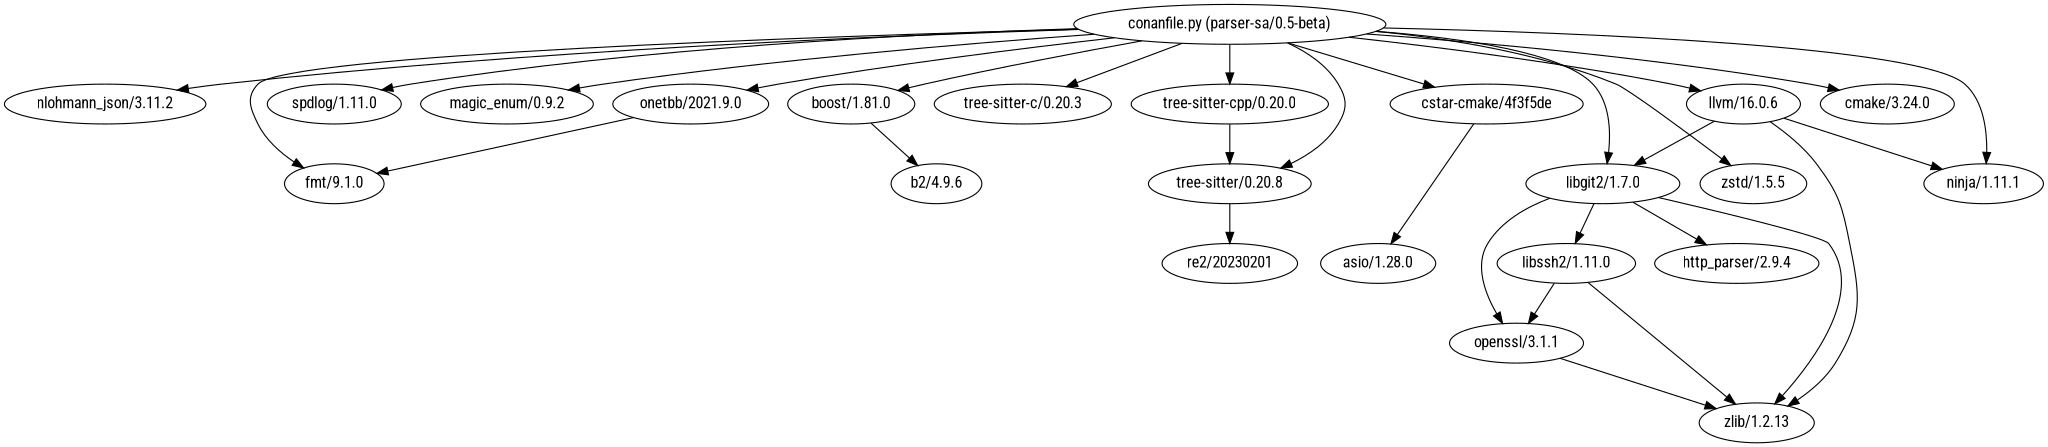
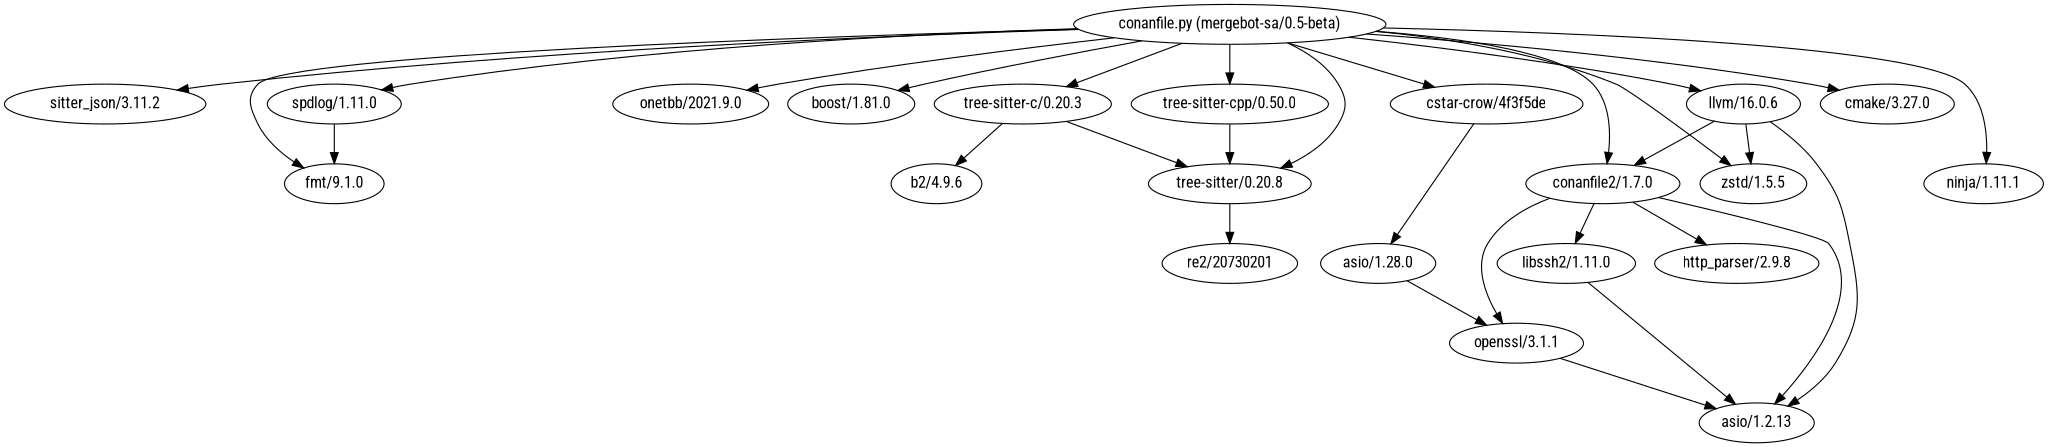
node "conanfile.py (parser-sa/0.5-beta)": label "conanfile.py (parser-sa/0.5-beta)" -> "conanfile.py (mergebot-sa/0.5-beta)"
node "nlohmann_json/3.11.2": label "nlohmann_json/3.11.2" -> "sitter_json/3.11.2"
node "magic_enum/0.9.2": removed
node "tree-sitter-cpp/0.20.0": label "tree-sitter-cpp/0.20.0" -> "tree-sitter-cpp/0.50.0"
node "cstar-cmake/4f3f5de": label "cstar-cmake/4f3f5de" -> "cstar-crow/4f3f5de"
node "cmake/3.24.0": label "cmake/3.24.0" -> "cmake/3.27.0"
edge "boost/1.81.0" -> "b2/4.9.6": now "tree-sitter-c/0.20.3" -> "b2/4.9.6"
edge "tree-sitter-c/0.20.3" -> "tree-sitter/0.20.8": added
edge "llvm/16.0.6" -> "ninja/1.11.1": now "llvm/16.0.6" -> "zstd/1.5.5"
edge "onetbb/2021.9.0" -> "fmt/9.1.0": now "spdlog/1.11.0" -> "fmt/9.1.0"
node "libgit2/1.7.0": label "libgit2/1.7.0" -> "conanfile2/1.7.0"
node "re2/20230201": label "re2/20230201" -> "re2/20730201"
node "http_parser/2.9.4": label "http_parser/2.9.4" -> "http_parser/2.9.8"
edge "libssh2/1.11.0" -> "openssl/3.1.1": now "asio/1.28.0" -> "openssl/3.1.1"
node "zlib/1.2.13": label "zlib/1.2.13" -> "asio/1.2.13"
